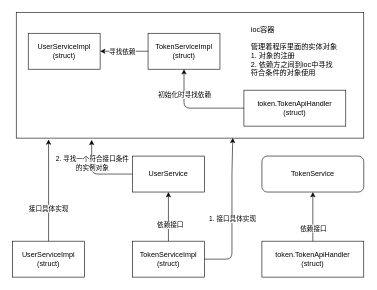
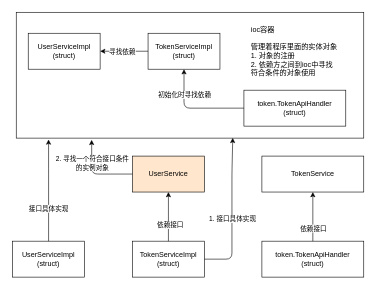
node "UserService": fillcolor #ffffff -> #ffe6cc
node "TokenService": shape rounded rectangle -> rectangle
